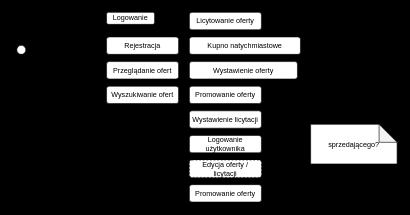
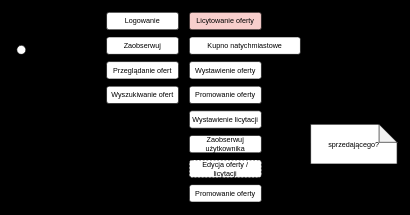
node "Logowanie": size 48x12 -> 72x17
node "Licytowanie oferty": fillcolor #ffffff -> #f8cecc
node "Rejestracja": label "Rejestracja" -> "Zaobserwuj"
node "Wystawienie oferty": size 108x17 -> 72x17
node "Logowanie użytkownika": label "Logowanie użytkownika" -> "Zaobserwuj użytkownika"
